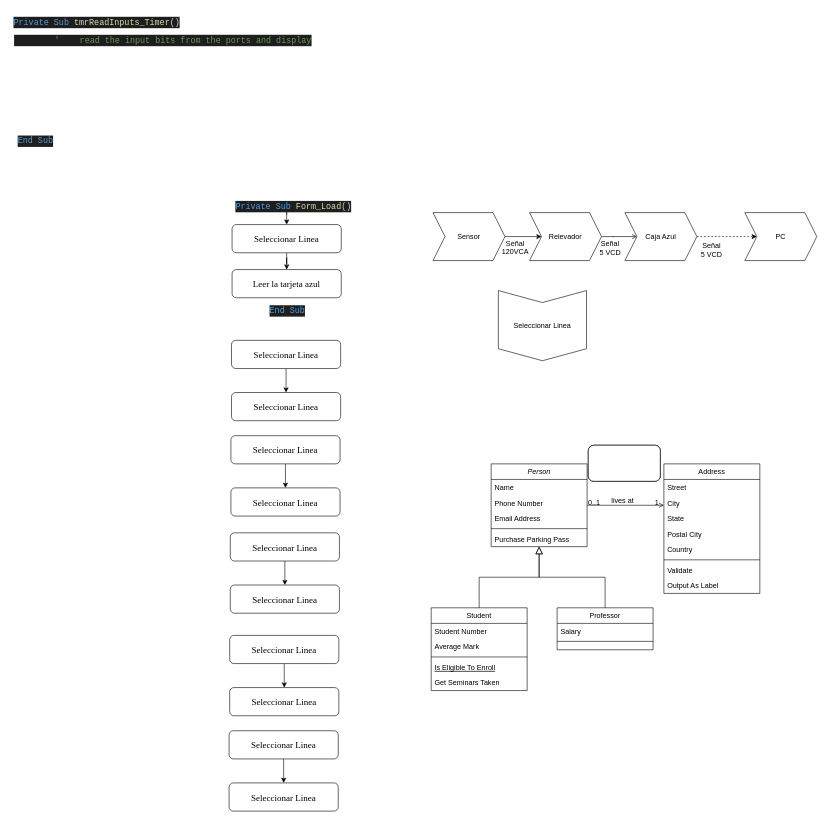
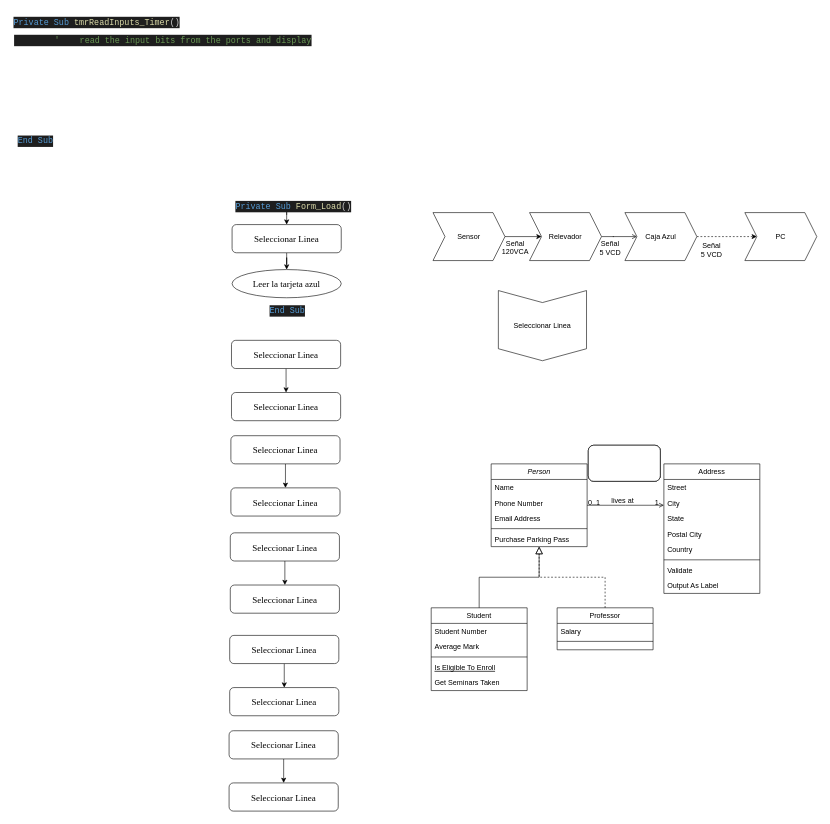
node "Leer la tarjeta azul": shape rounded rectangle -> ellipse
edge "Professor" -> "Person": style solid -> dashed
